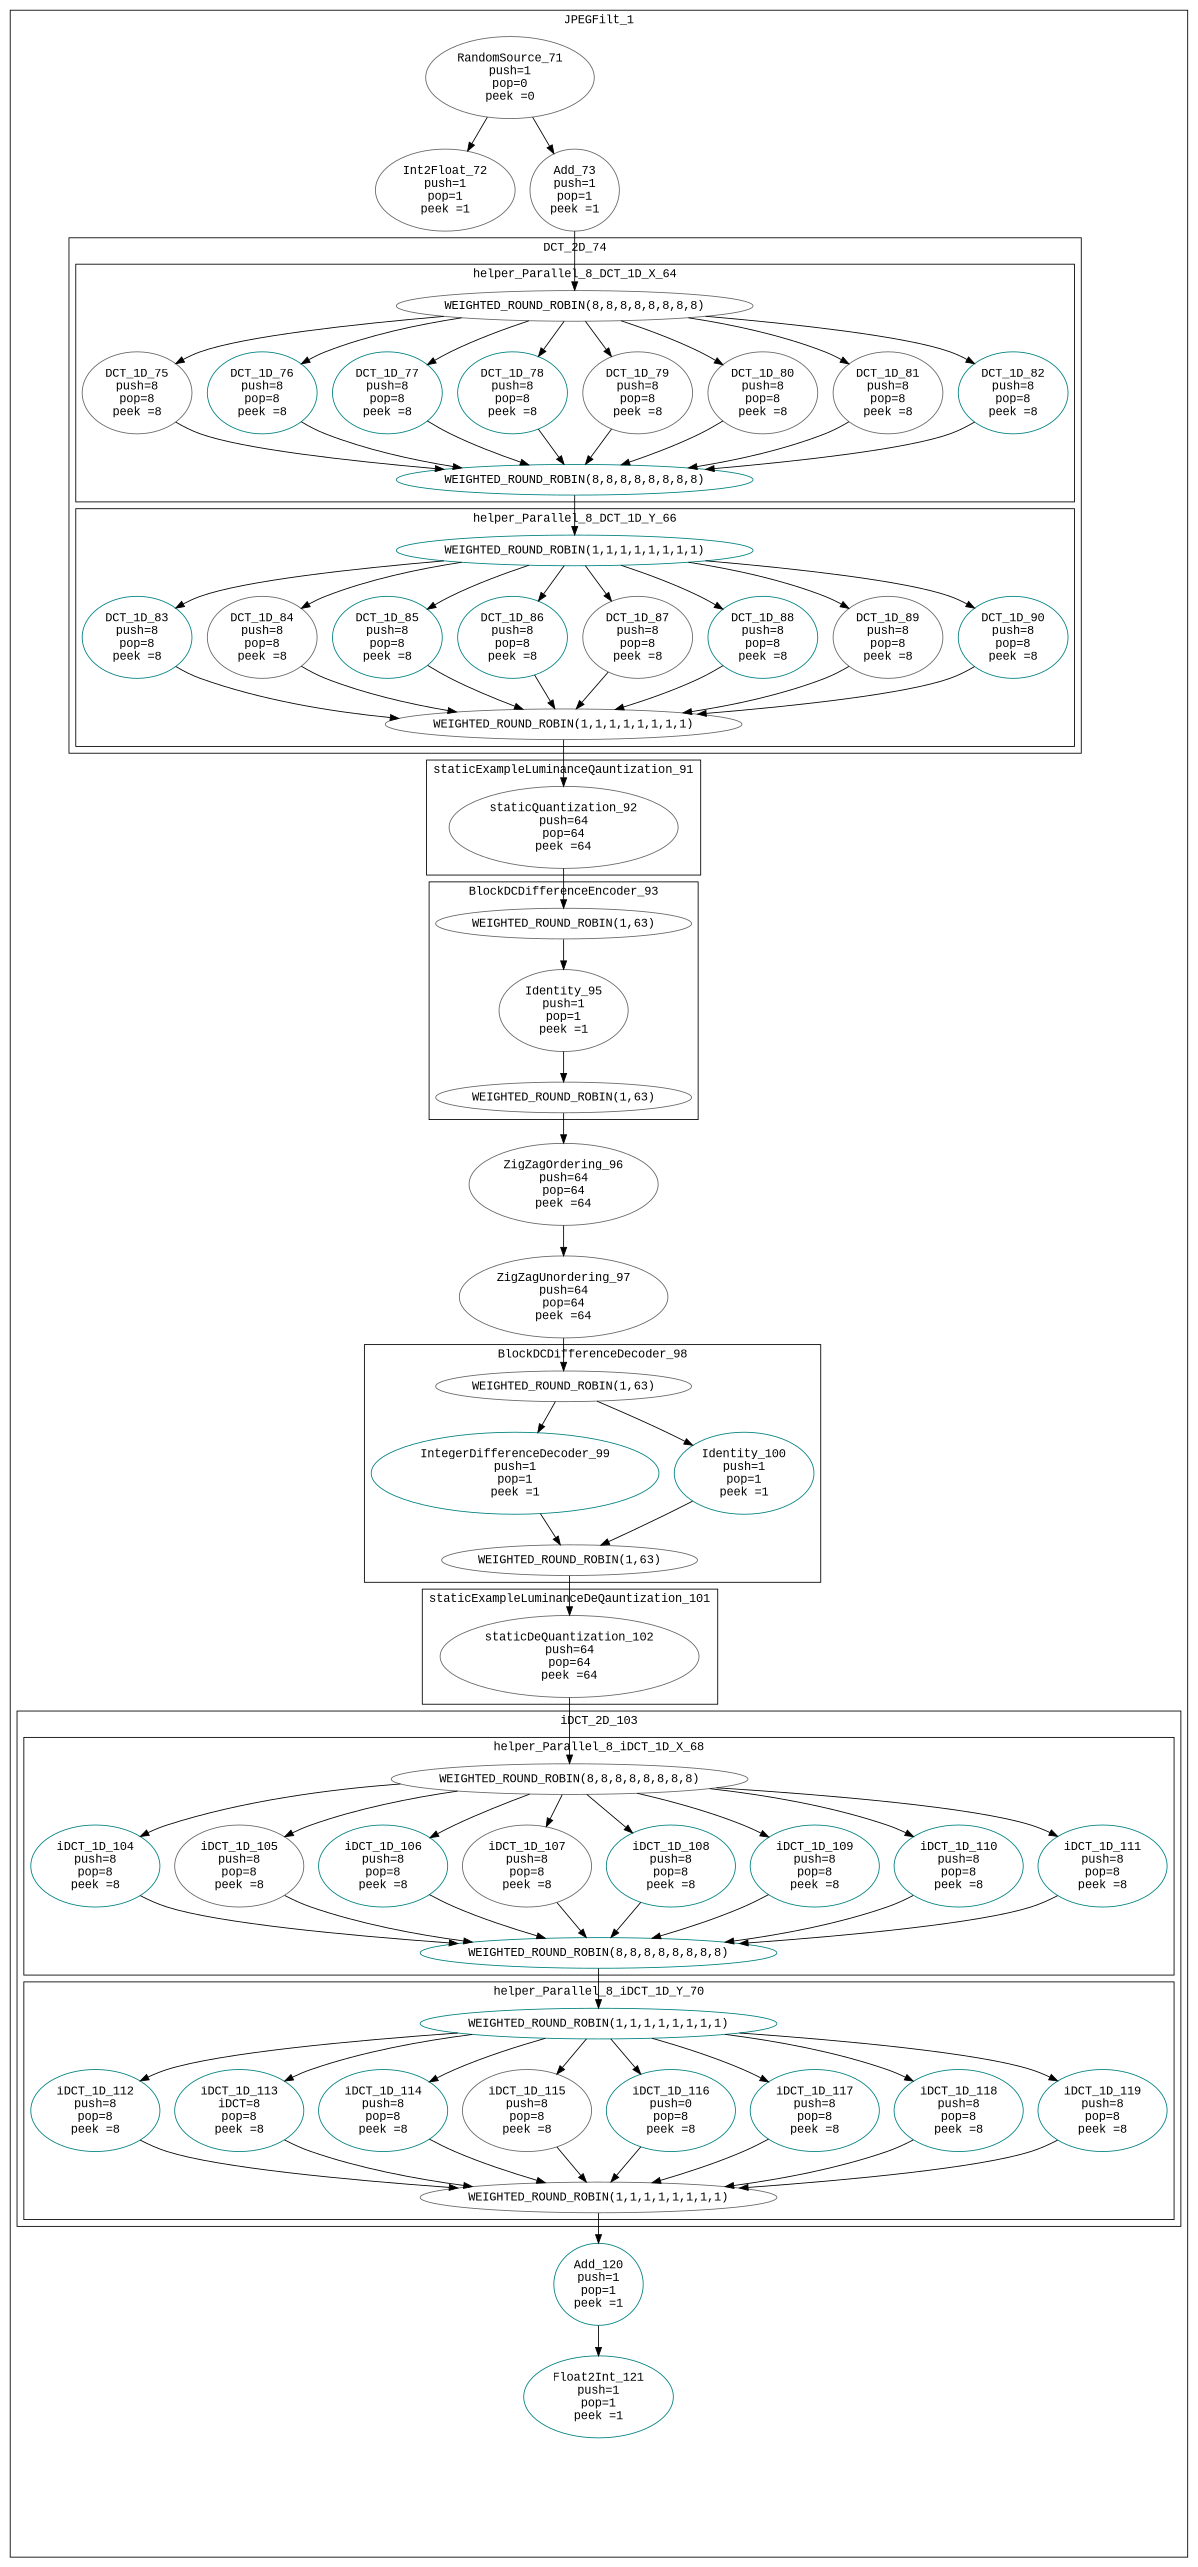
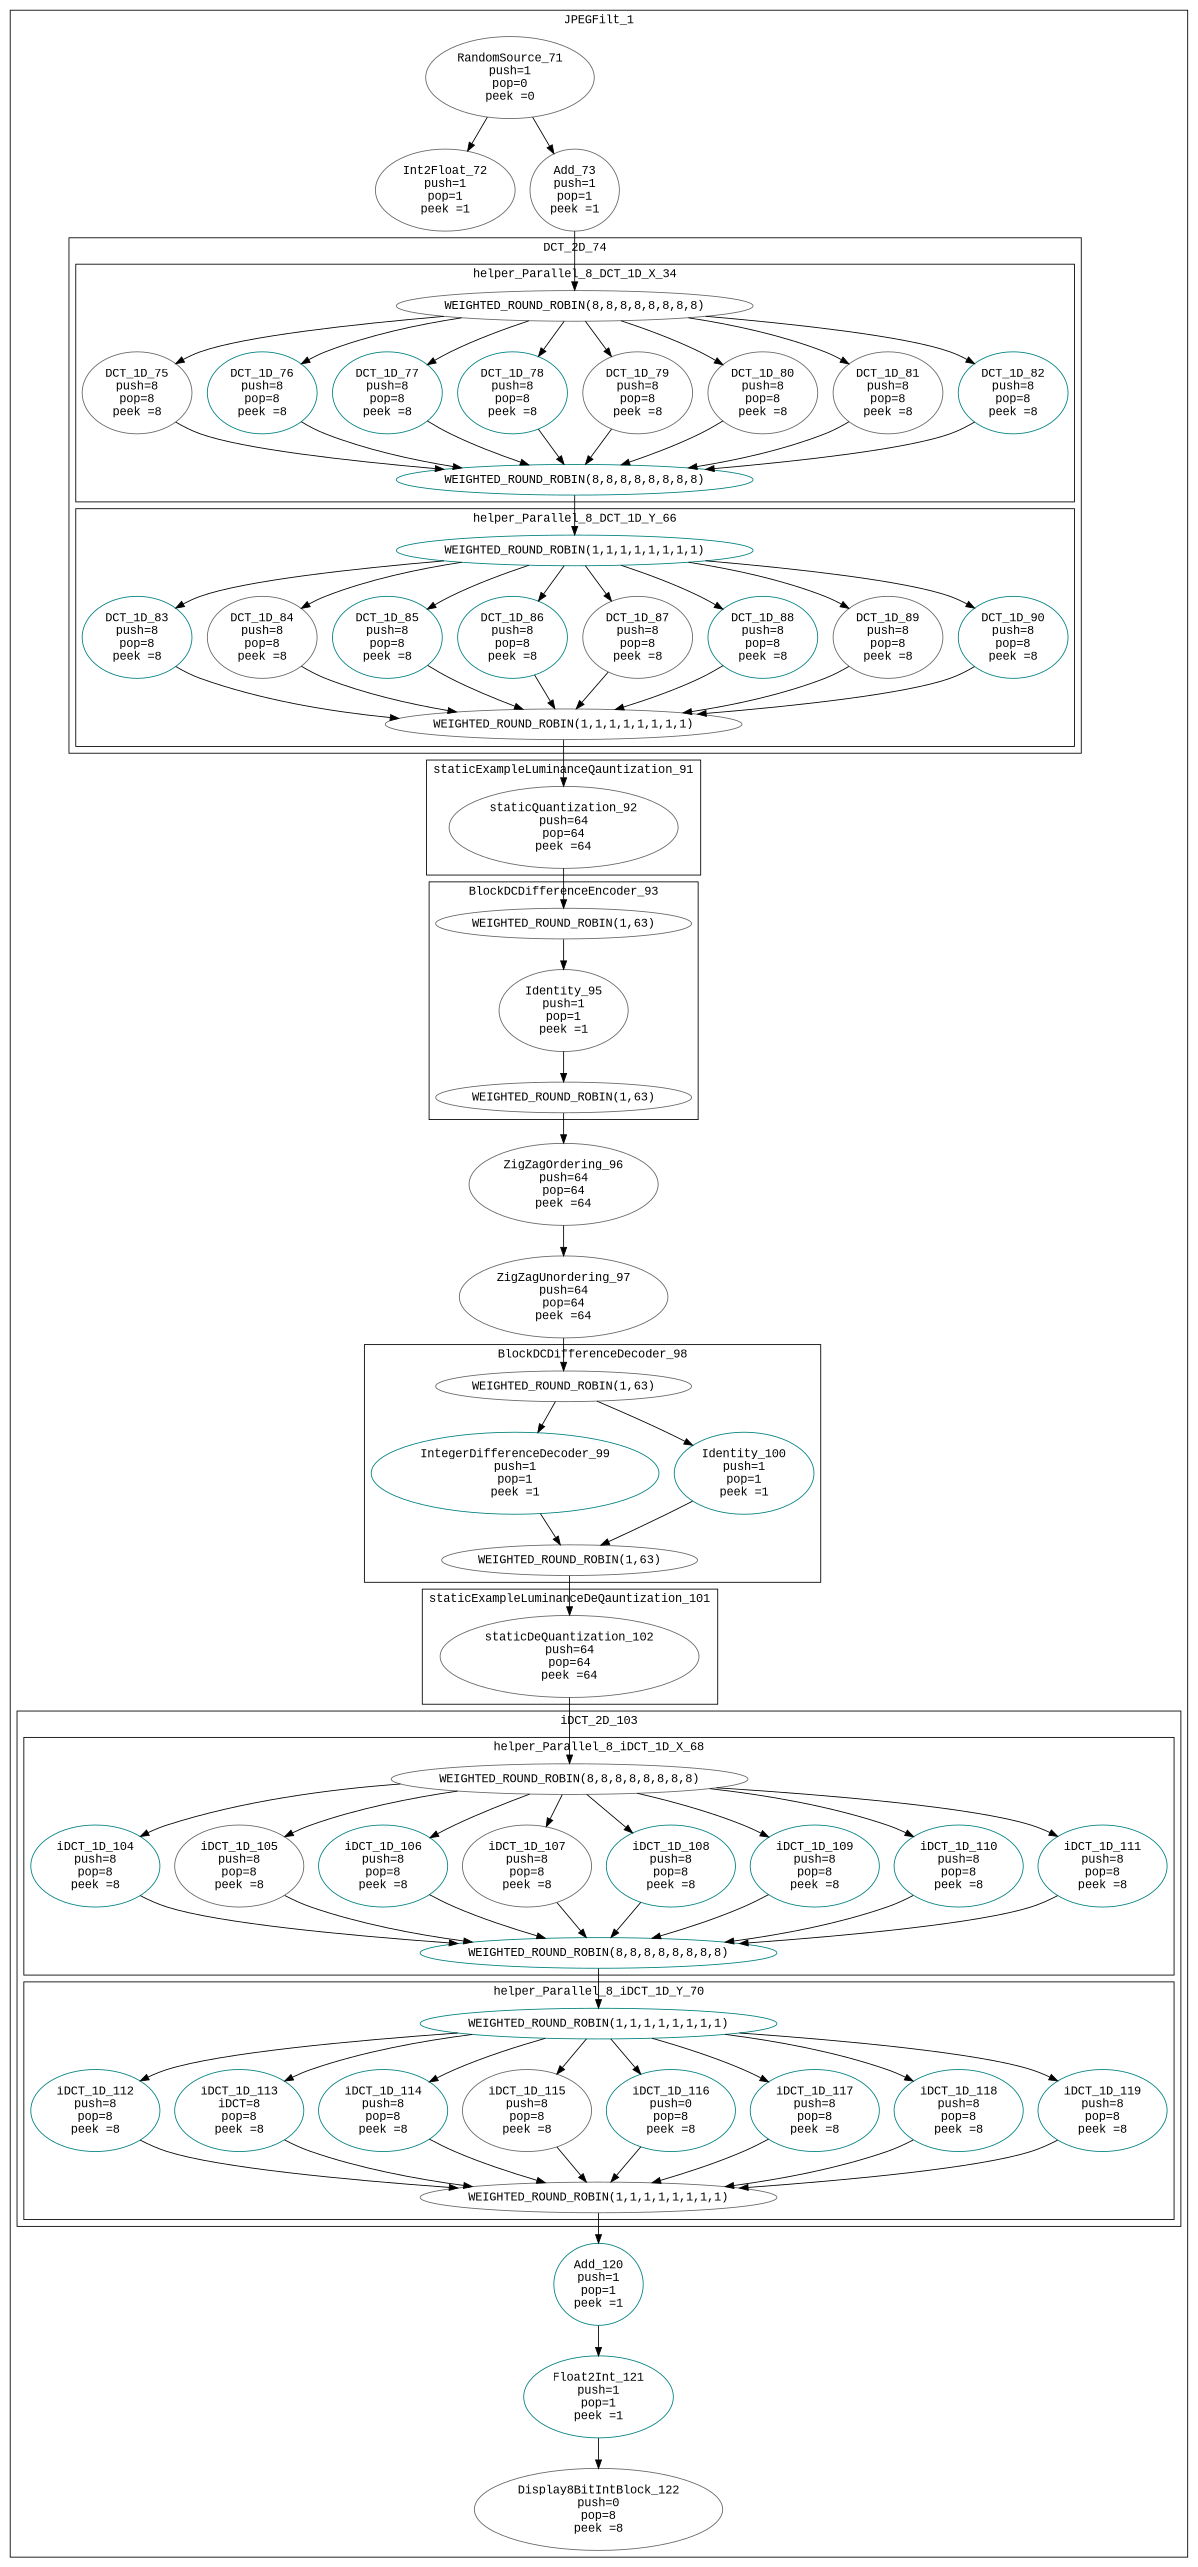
cluster "helper_Parallel_8_DCT_1D_X_64": label "helper_Parallel_8_DCT_1D_X_64" -> "helper_Parallel_8_DCT_1D_X_34"
node "Display8BitIntBlock_122 push=0 pop=8 peek =8": added
